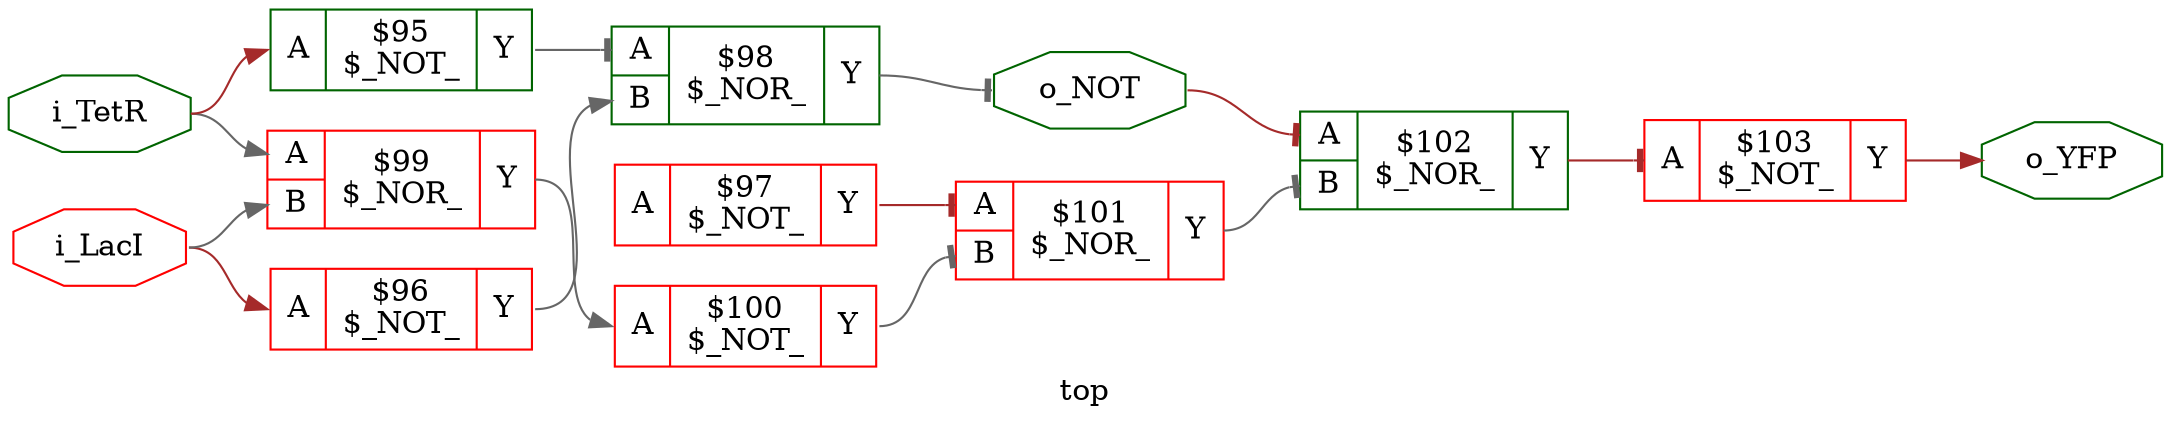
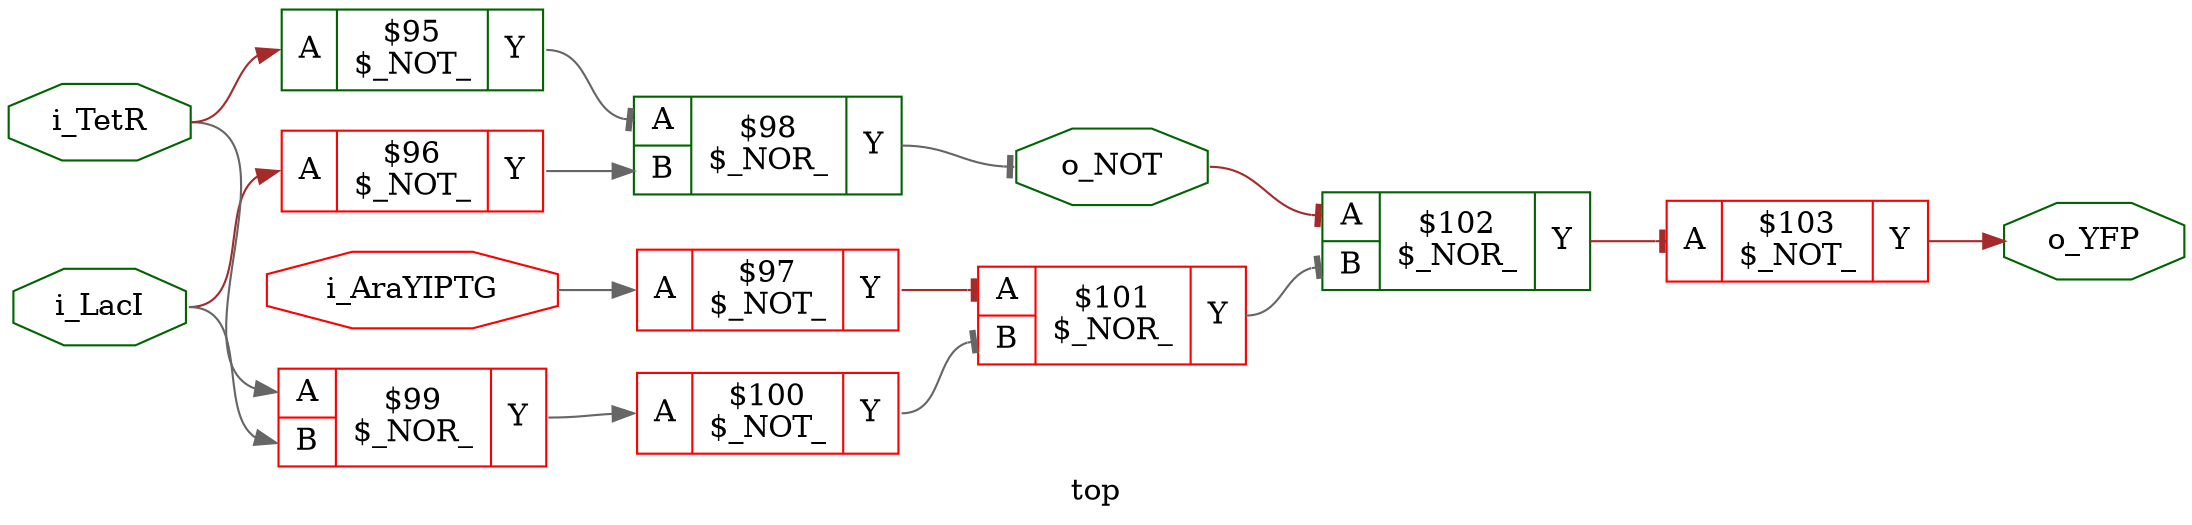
node "i_LacI": color red -> darkgreen
node "i_AraYIPTG": added
